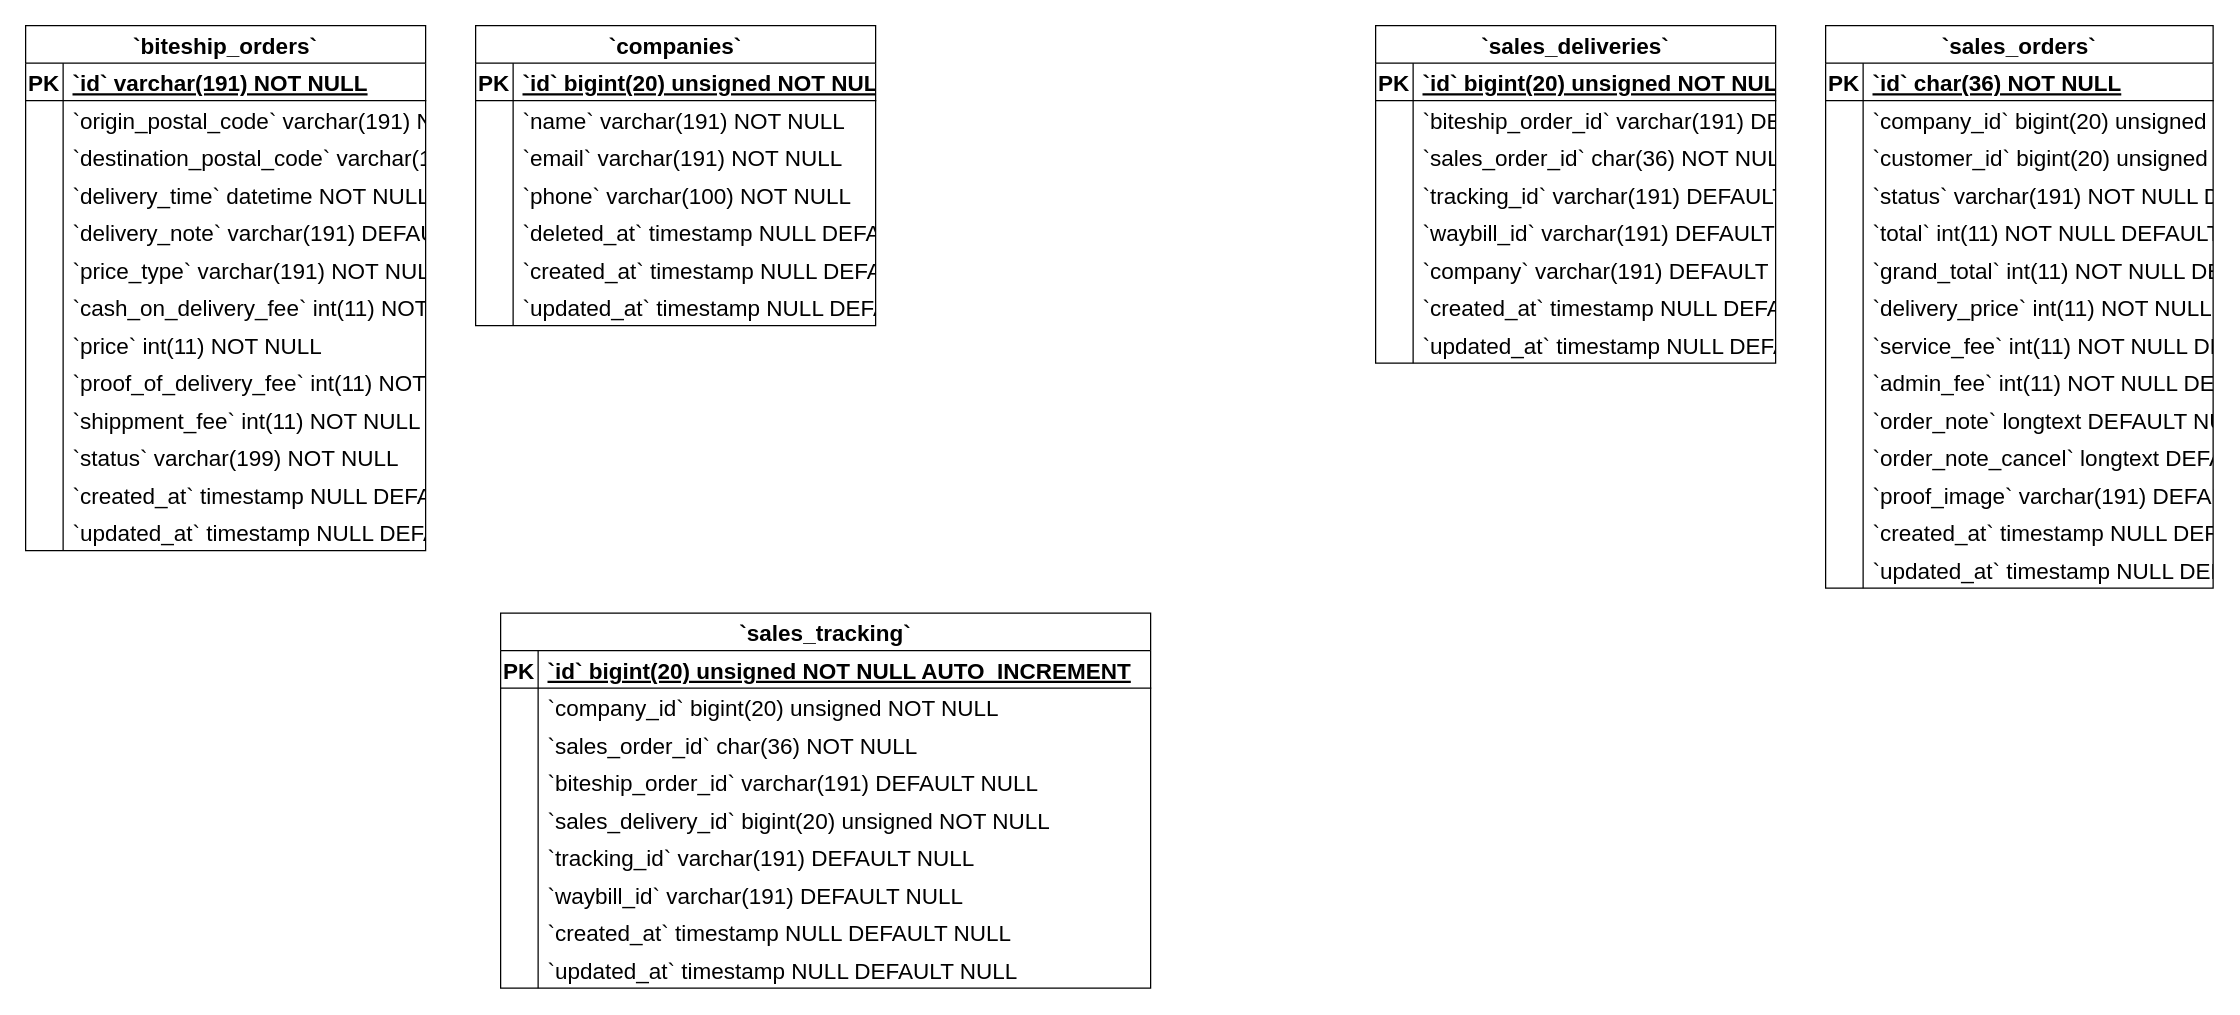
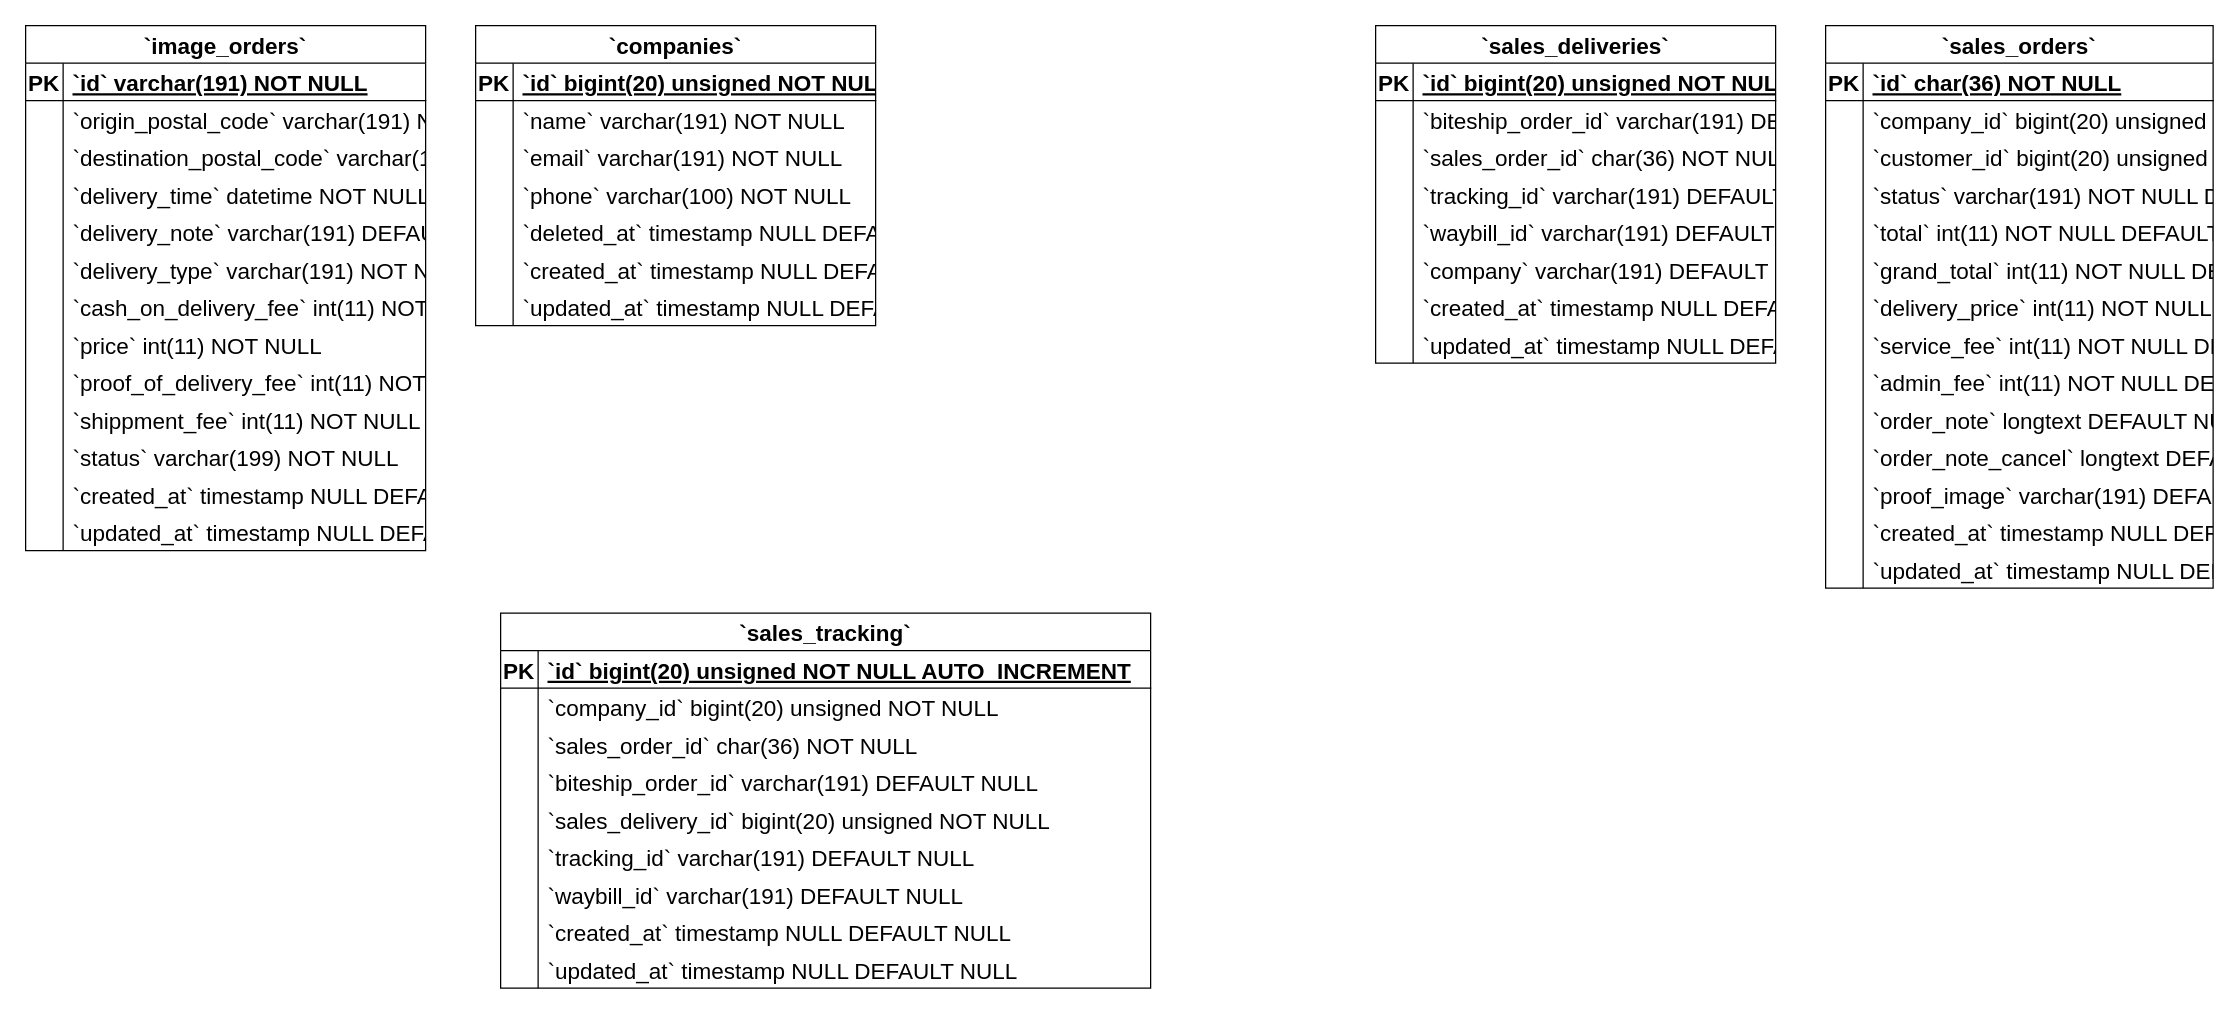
node "`biteship_orders`": label "`biteship_orders`" -> "`image_orders`"
node "`price_type` varchar(191) NOT NULL": label "`price_type` varchar(191) NOT NULL" -> "`delivery_type` varchar(191) NOT NULL"
